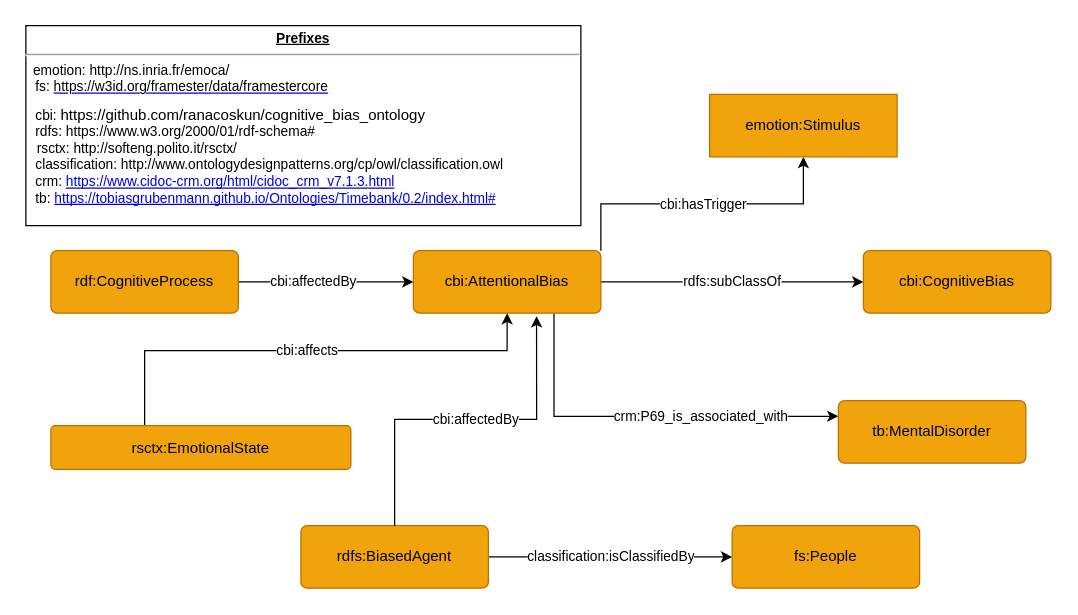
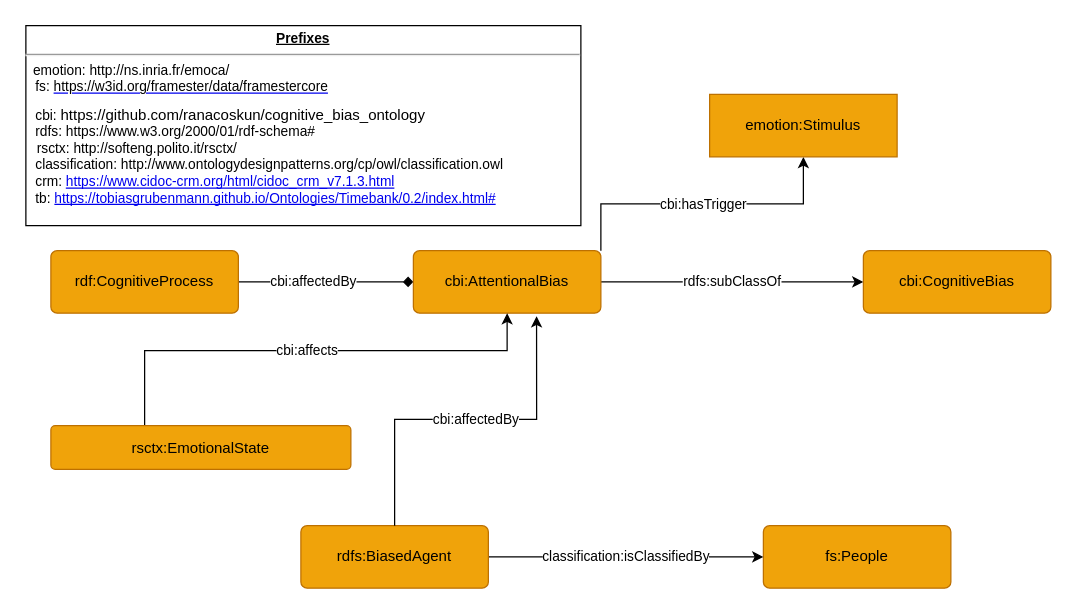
edge "rdf:CognitiveProcess" -> "cbi:AttentionalBias": arrowhead classic -> diamond
edge "cbi:AttentionalBias" -> "tb:MentalDisorder": removed, label "crm:P69_is_associated_with"
node "tb:MentalDisorder": removed
node "fs:People": moved (826, 557) -> (857, 557)
